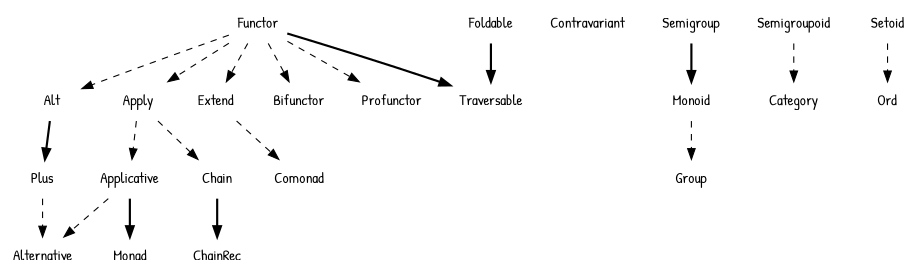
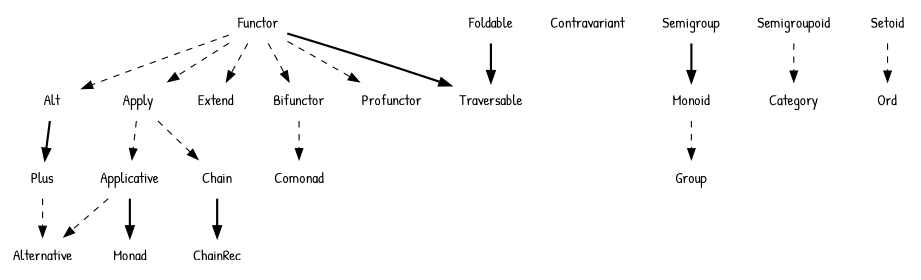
edge "Extend" -> "Comonad": now "Bifunctor" -> "Comonad"
